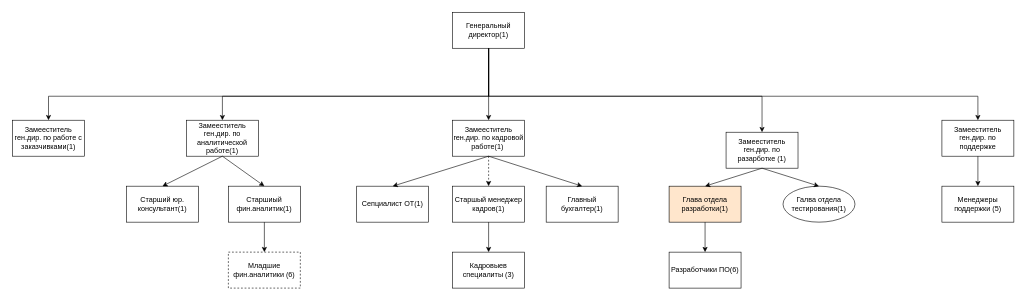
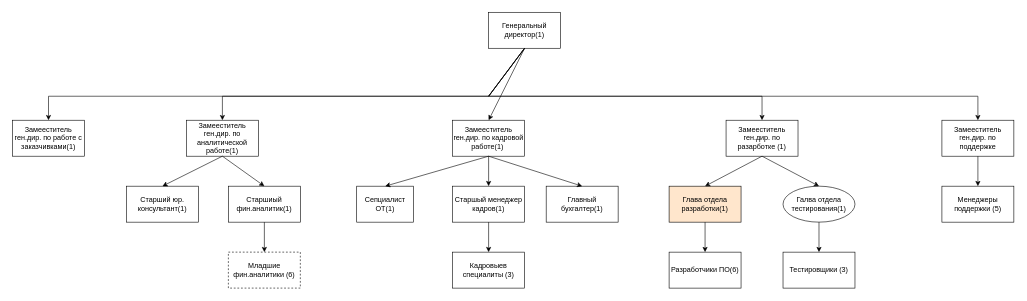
node "Генеральный директор(1)": moved (489, 30) -> (525, 30)
node "Замееститель ген.дир. по разарботке (1)": moved (762, 150) -> (762, 138)
edge "Замееститель ген.дир. по кадровой работе(1)" -> "Старшый менеджер кадров(1)": style dashed -> solid
node "Сепциалист ОТ(1)": size 72x36 -> 57x36
edge "Галва отдела тестирования(1)" -> "Тестировщики (3)": added
node "Тестировщики (3)": added
